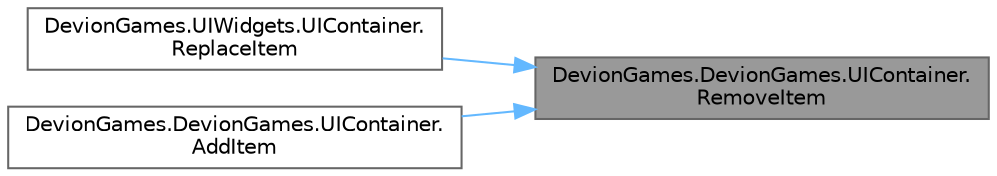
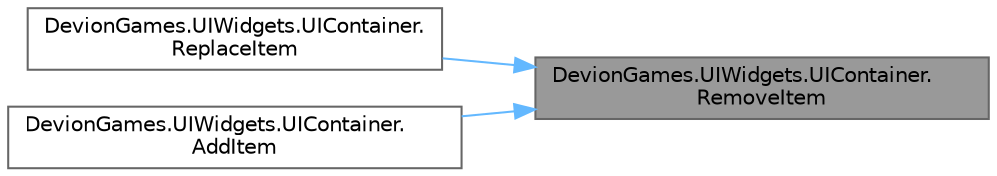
node "DevionGames.DevionGames.UIContainer. RemoveItem": label "DevionGames.DevionGames.UIContainer. RemoveItem" -> "DevionGames.UIWidgets.UIContainer. RemoveItem"
node "DevionGames.DevionGames.UIContainer. AddItem": label "DevionGames.DevionGames.UIContainer. AddItem" -> "DevionGames.UIWidgets.UIContainer. AddItem"
